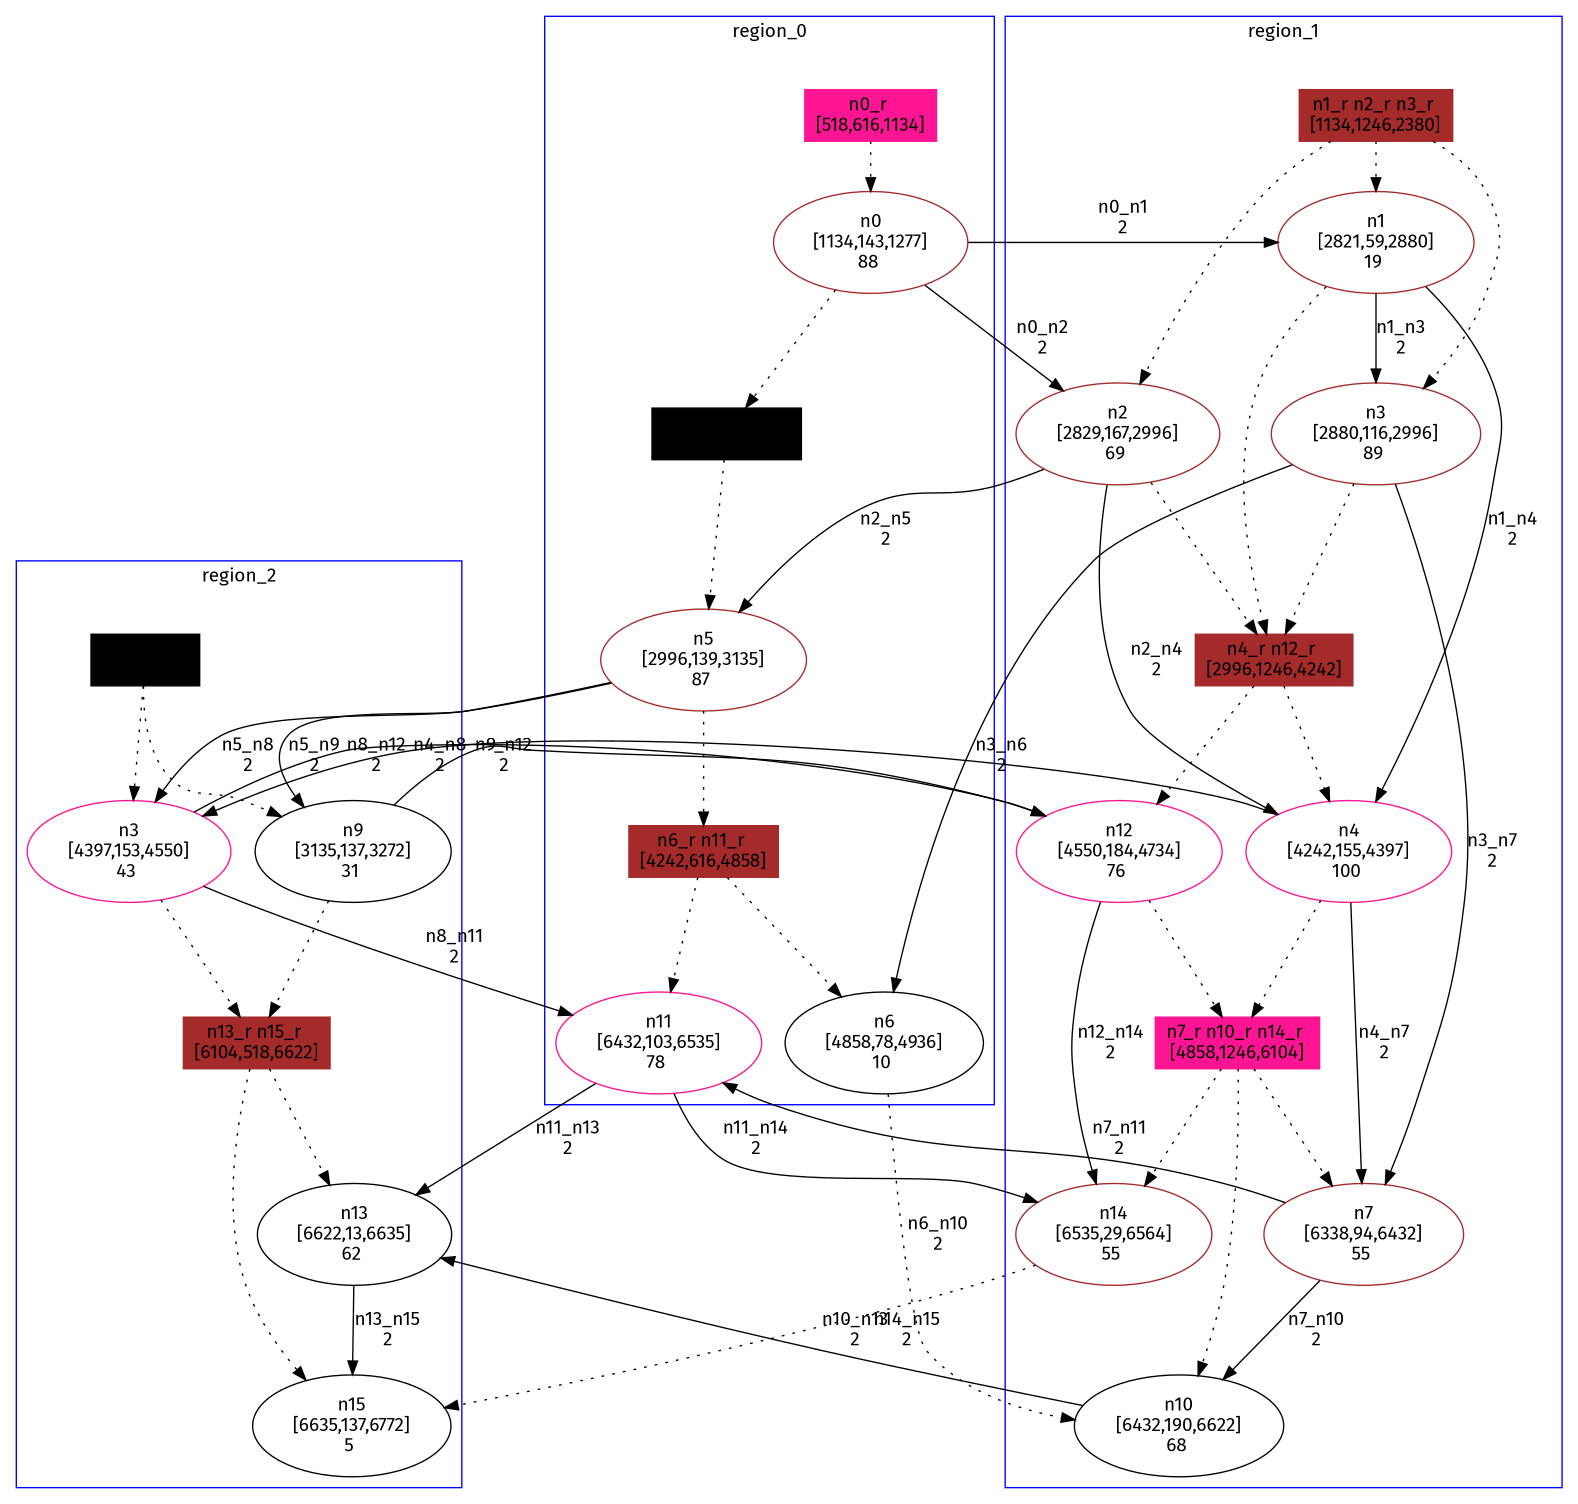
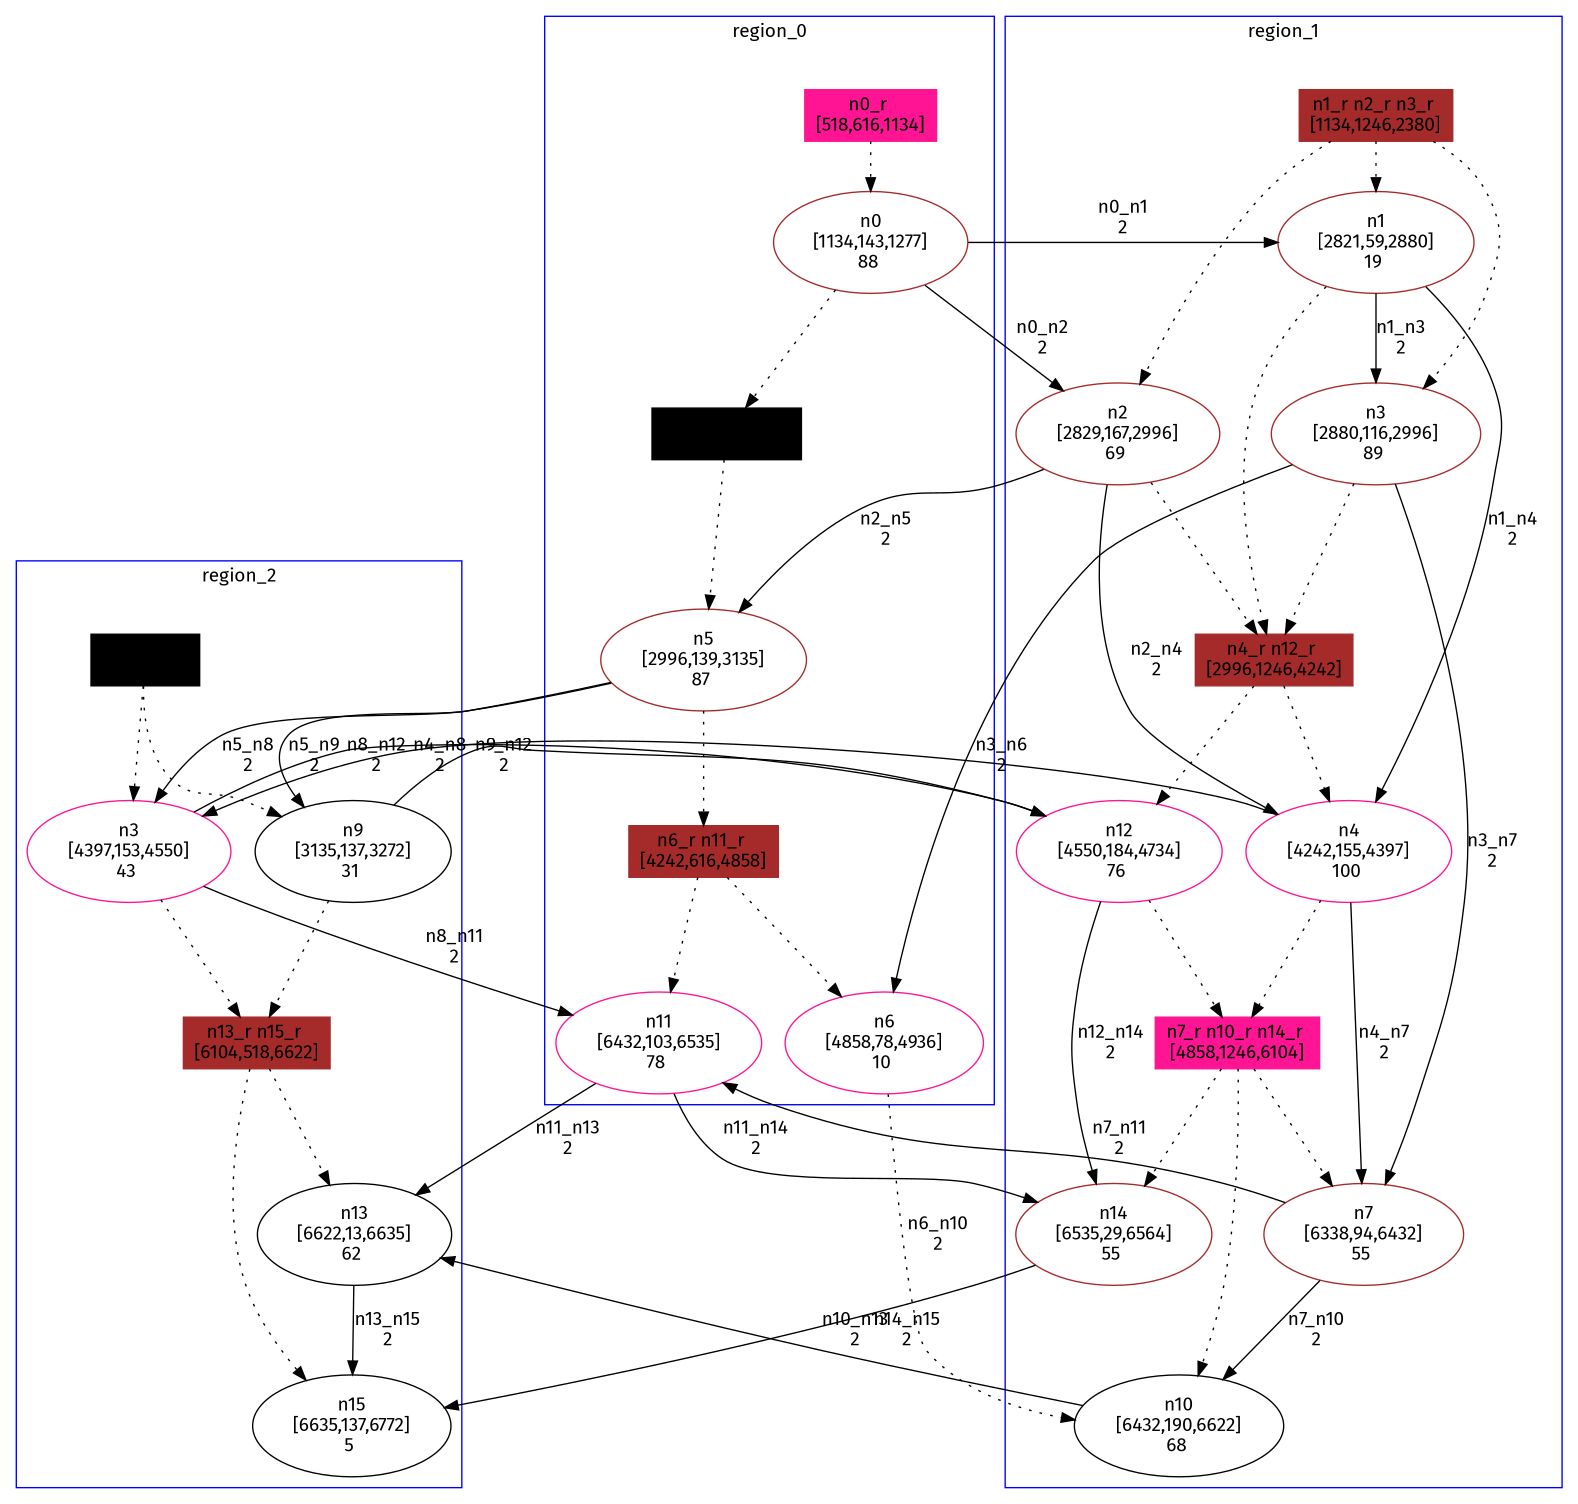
node "n6 [4858,78,4936] 10": color black -> deeppink
edge "n14 [6535,29,6564] 55" -> "n15 [6635,137,6772] 5": style dotted -> solid
